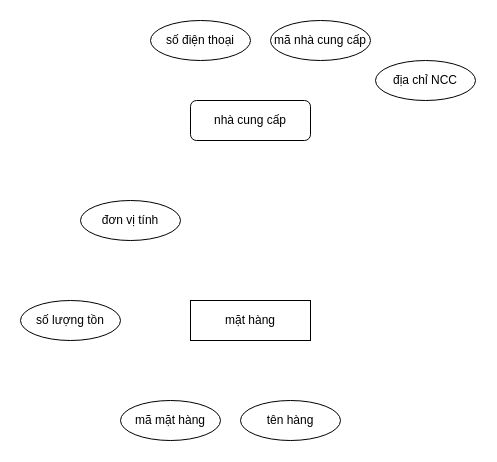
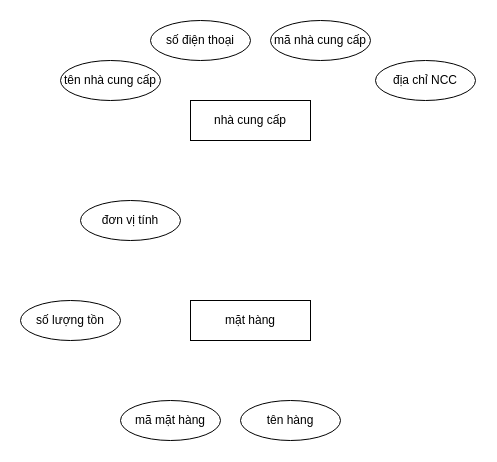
node "tên nhà cung cấp": added
node "nhà cung cấp": shape rounded rectangle -> rectangle
